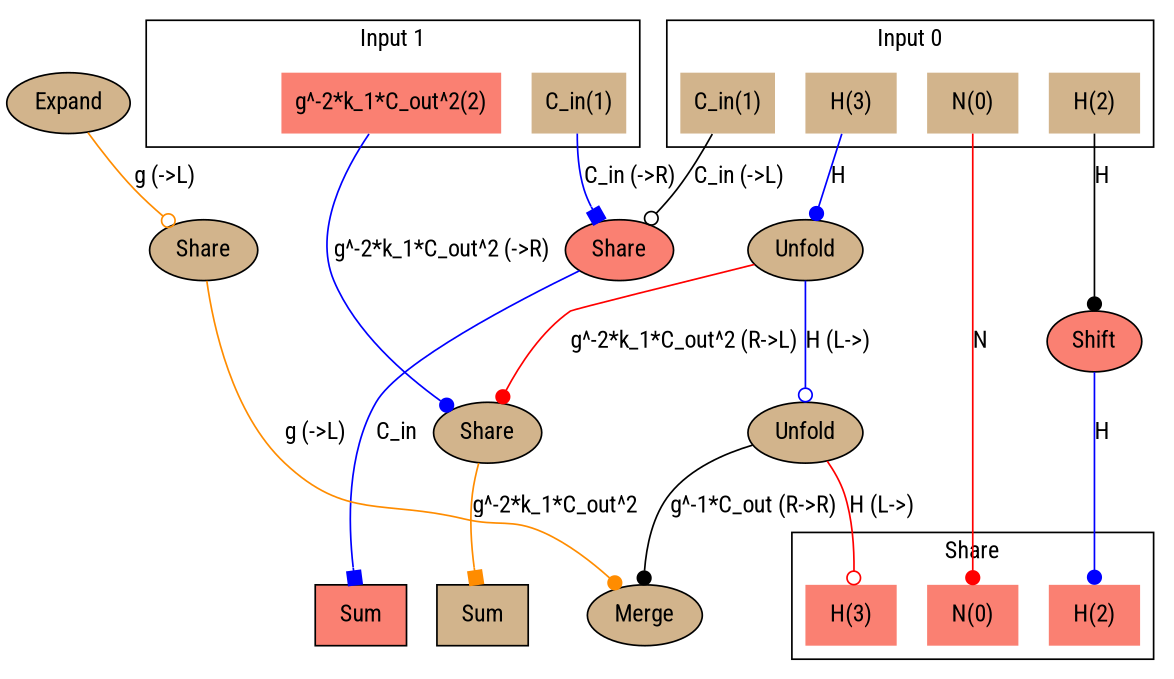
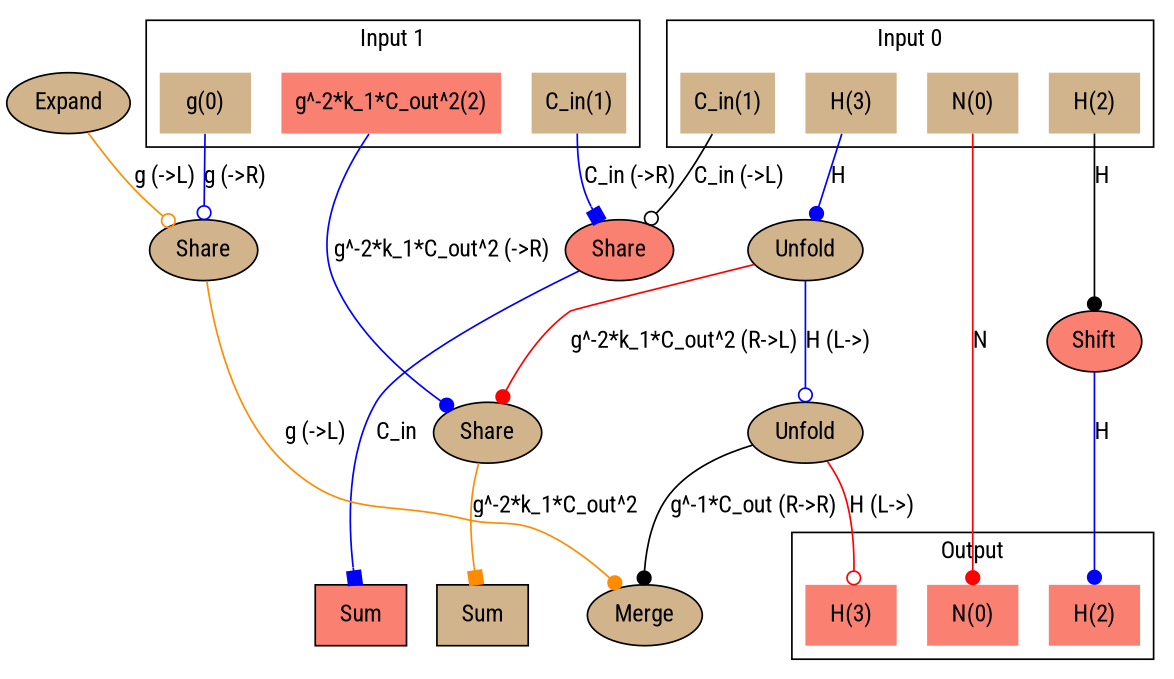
node "g(0)": added
cluster "Share": label "Share" -> "Output"
